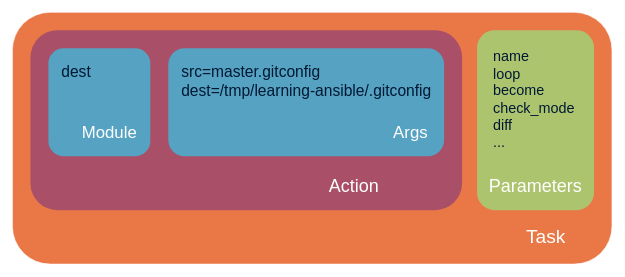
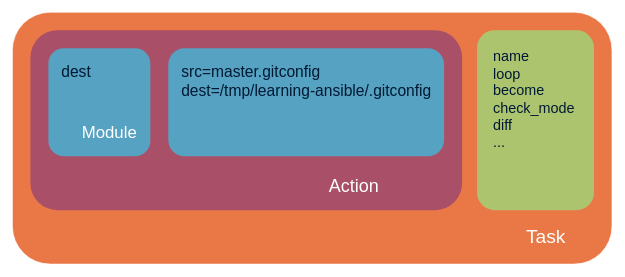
node "Args": removed
node "Parameters": removed
